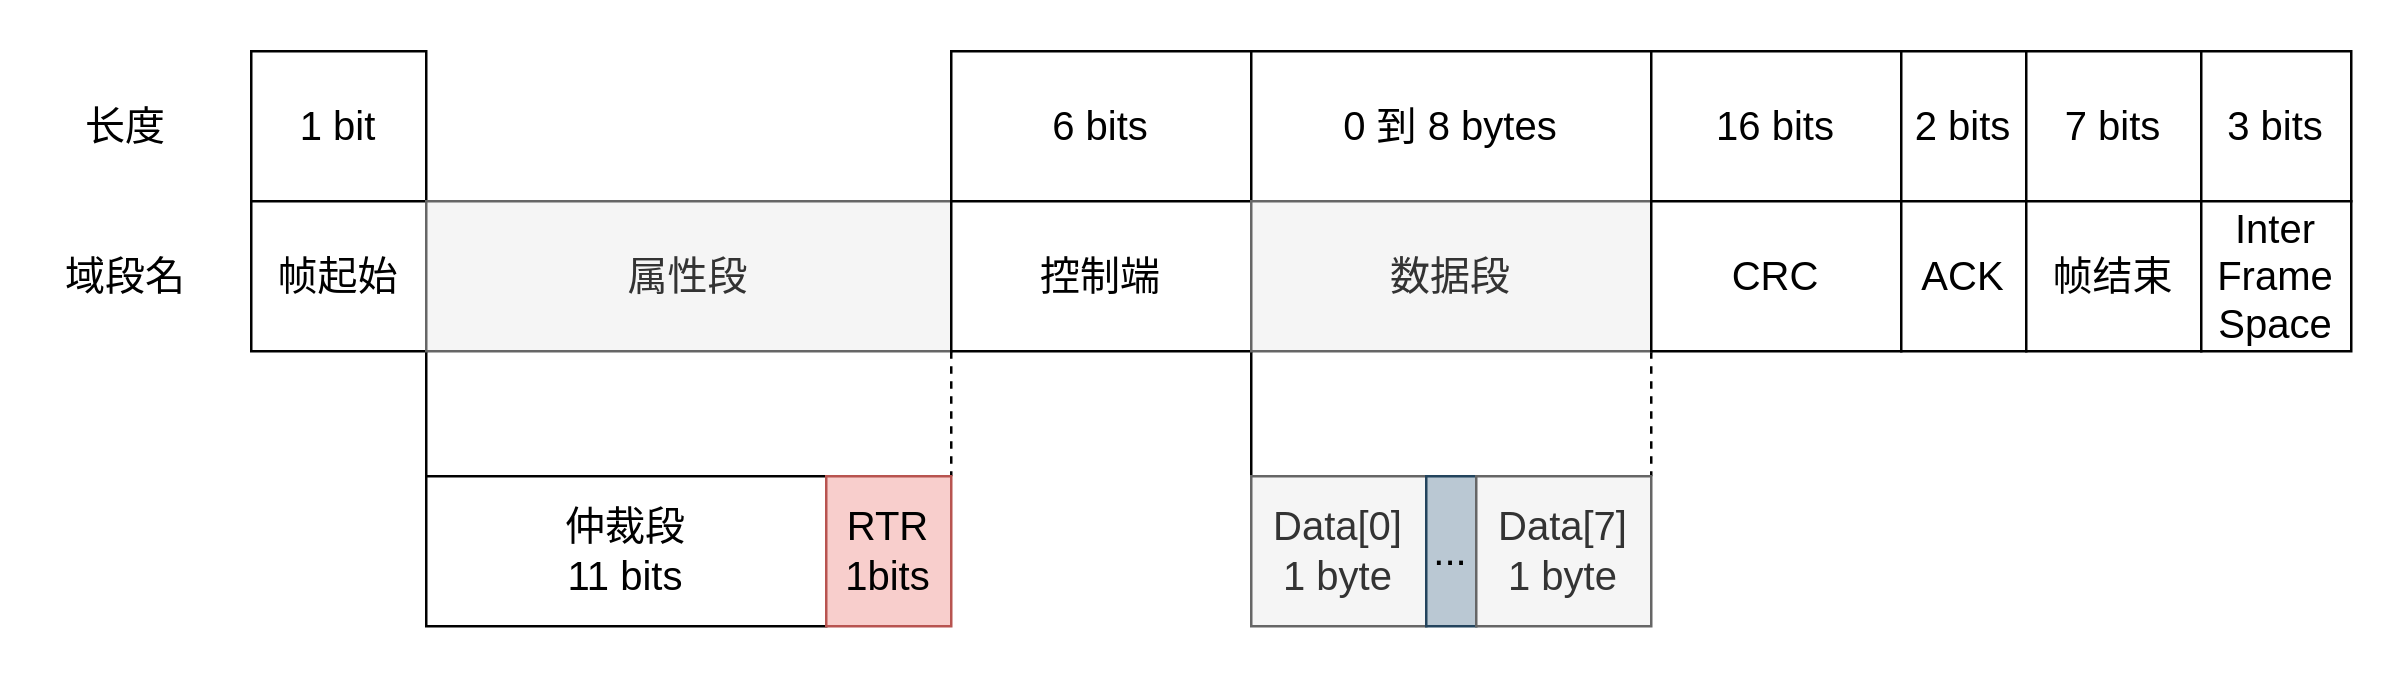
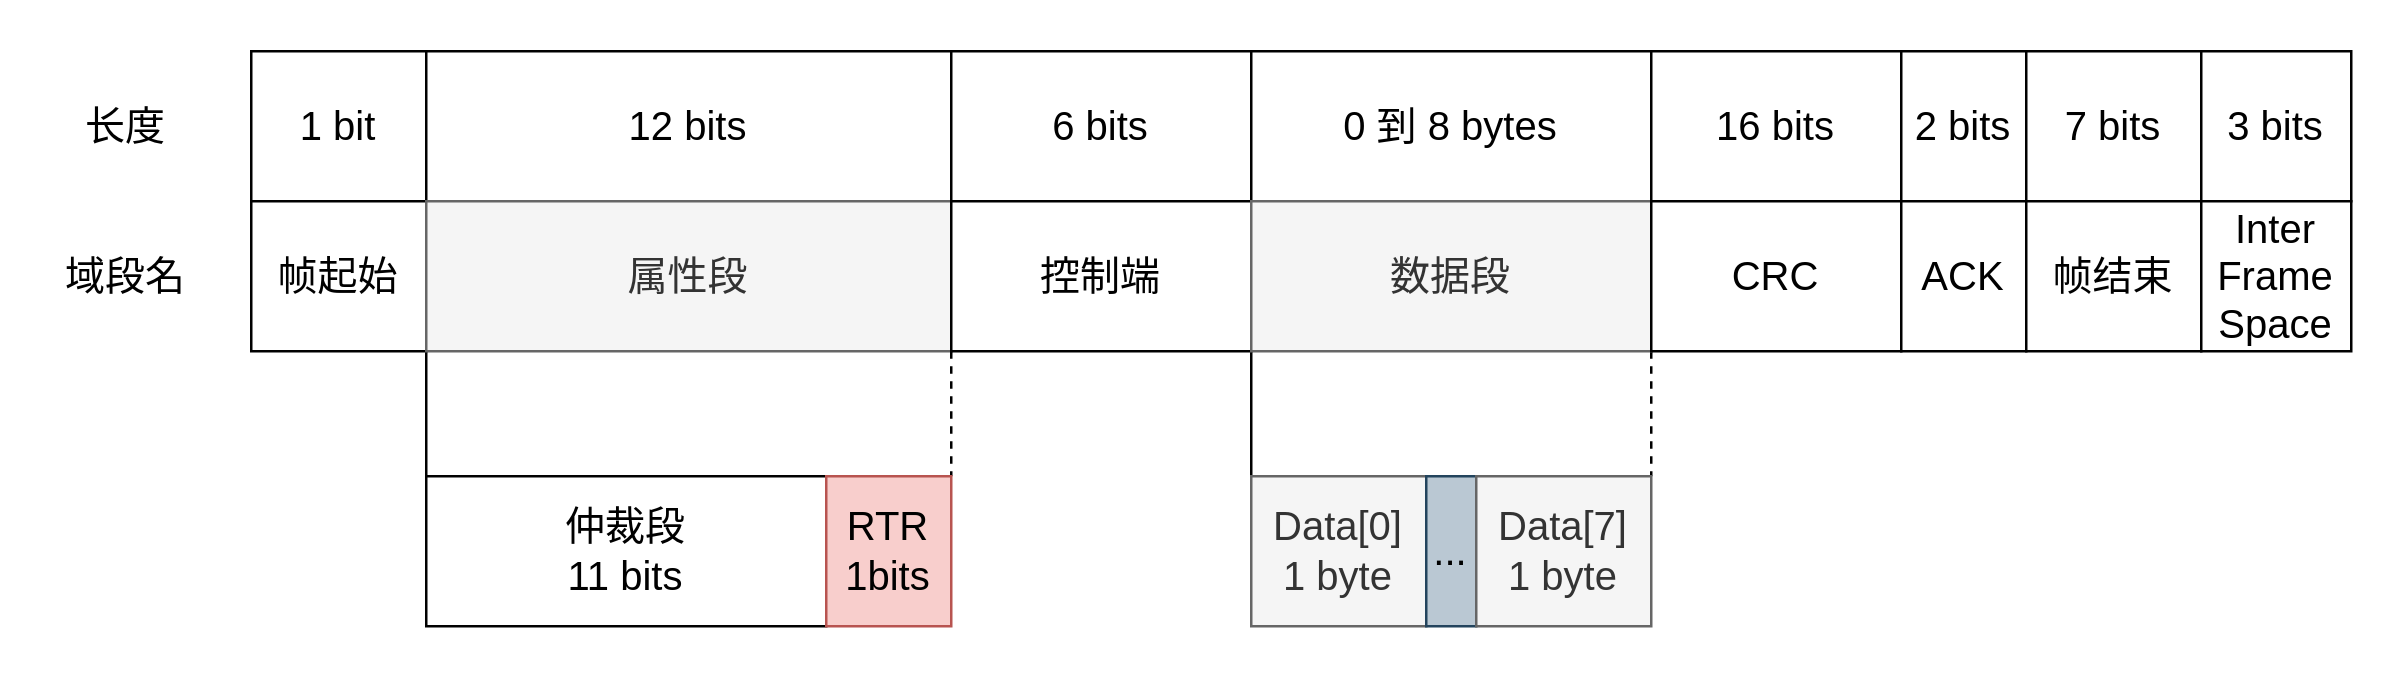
node "12 bits": added
